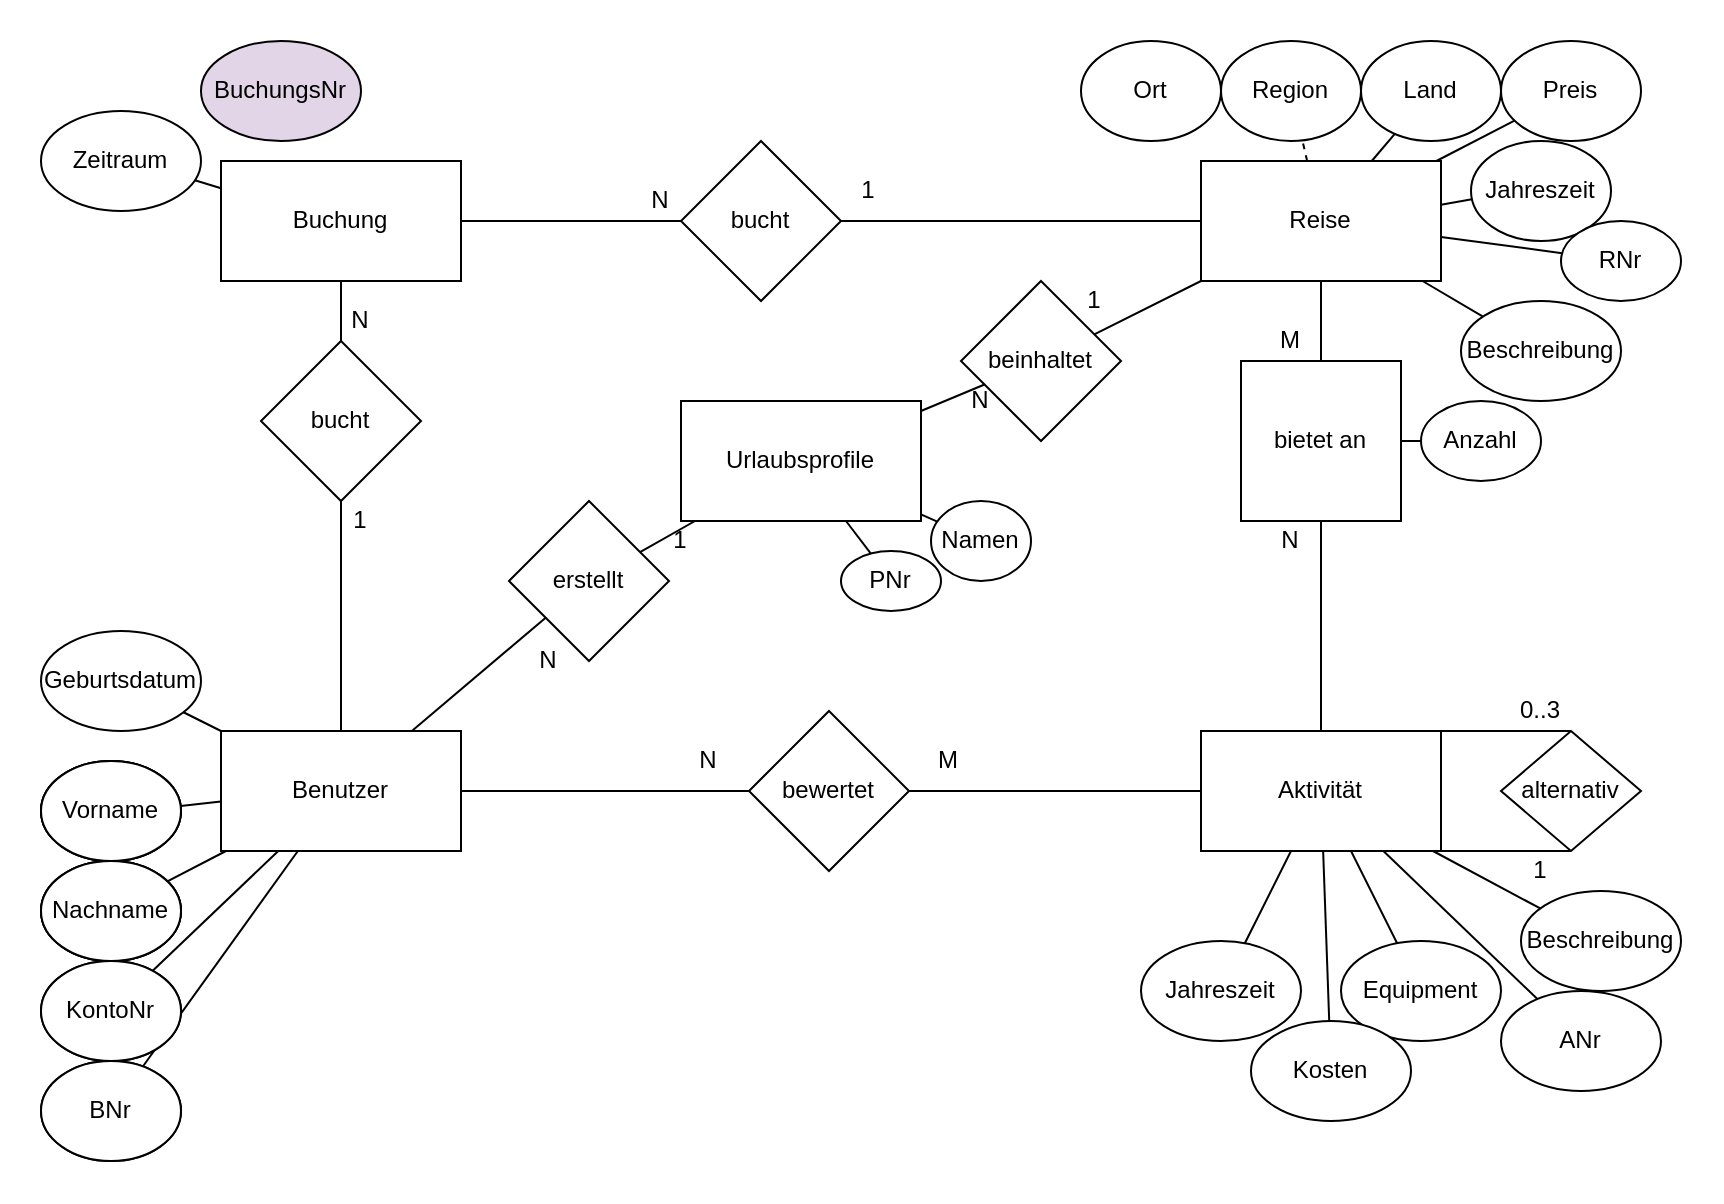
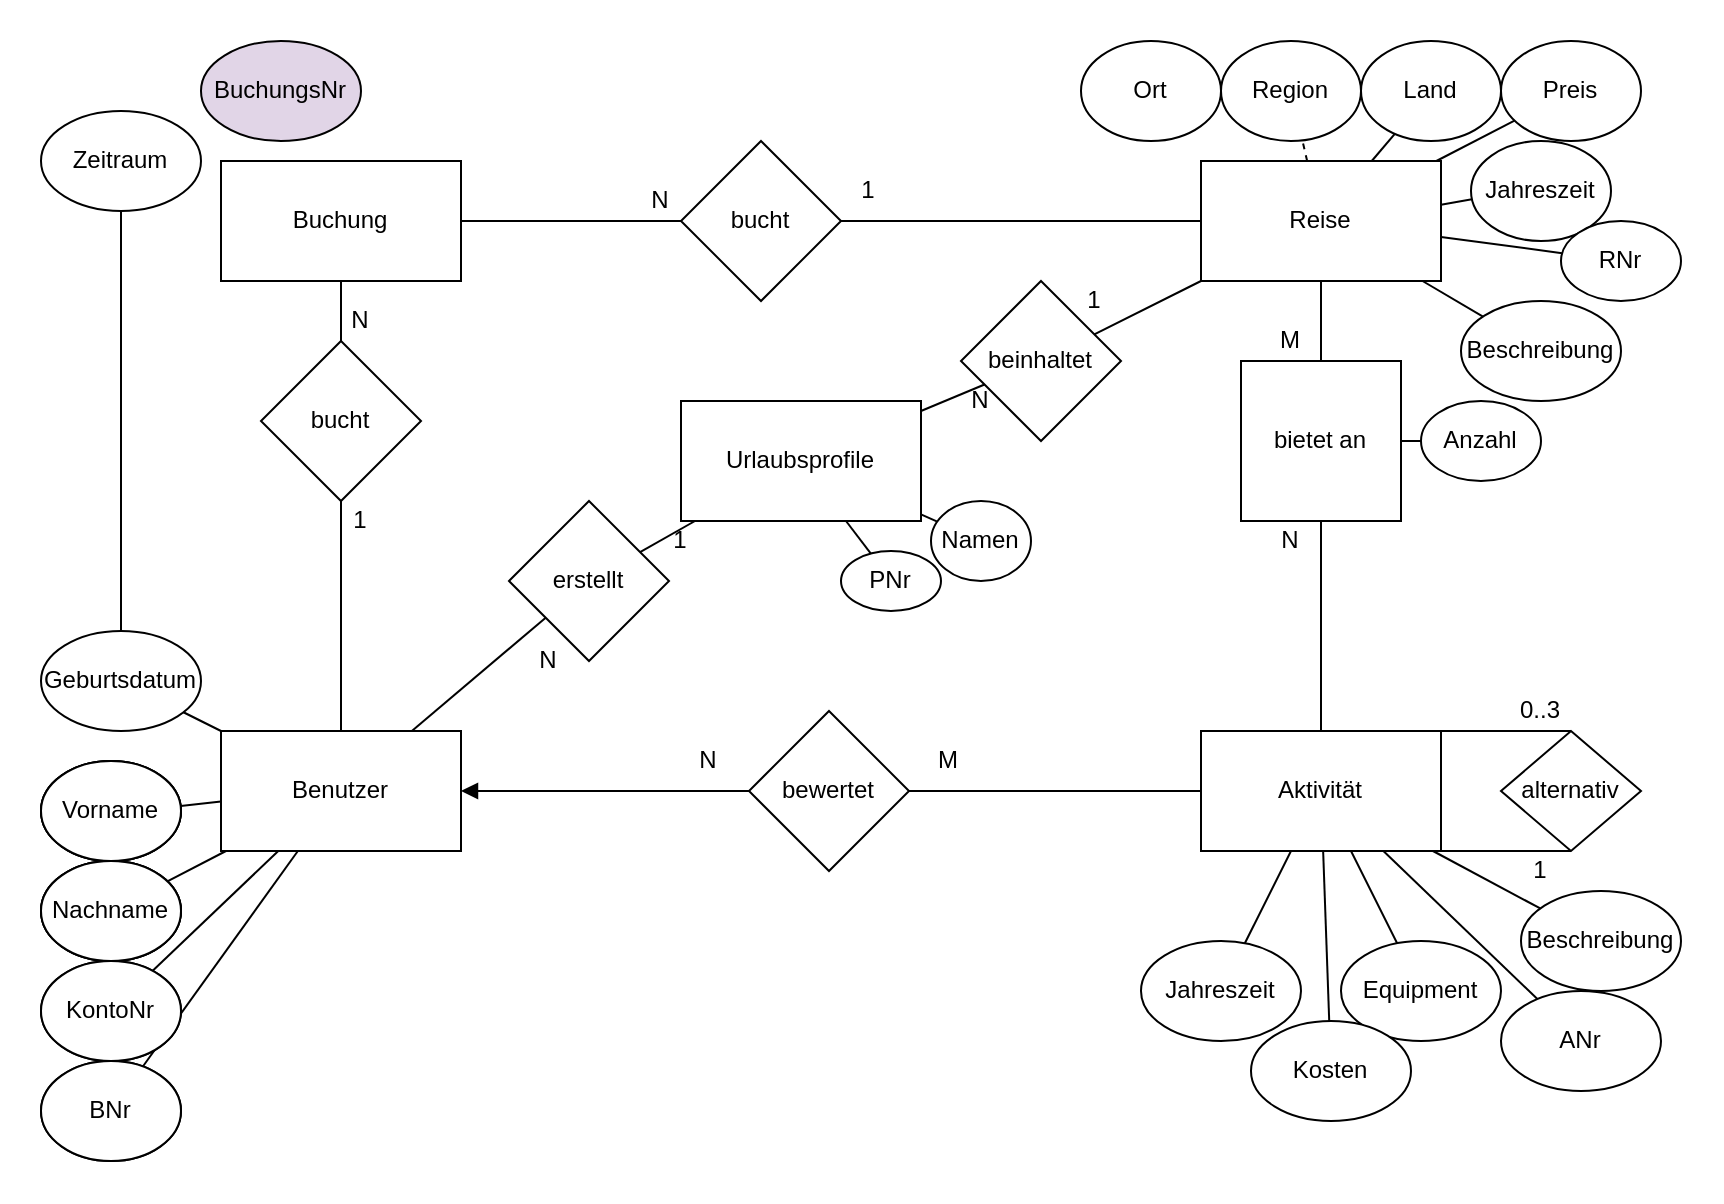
edge "Zeitraum" -- "Buchung": now "Zeitraum" -- "Geburtsdatum"
edge "Benutzer" -- "bewertet": arrowhead none -> block
